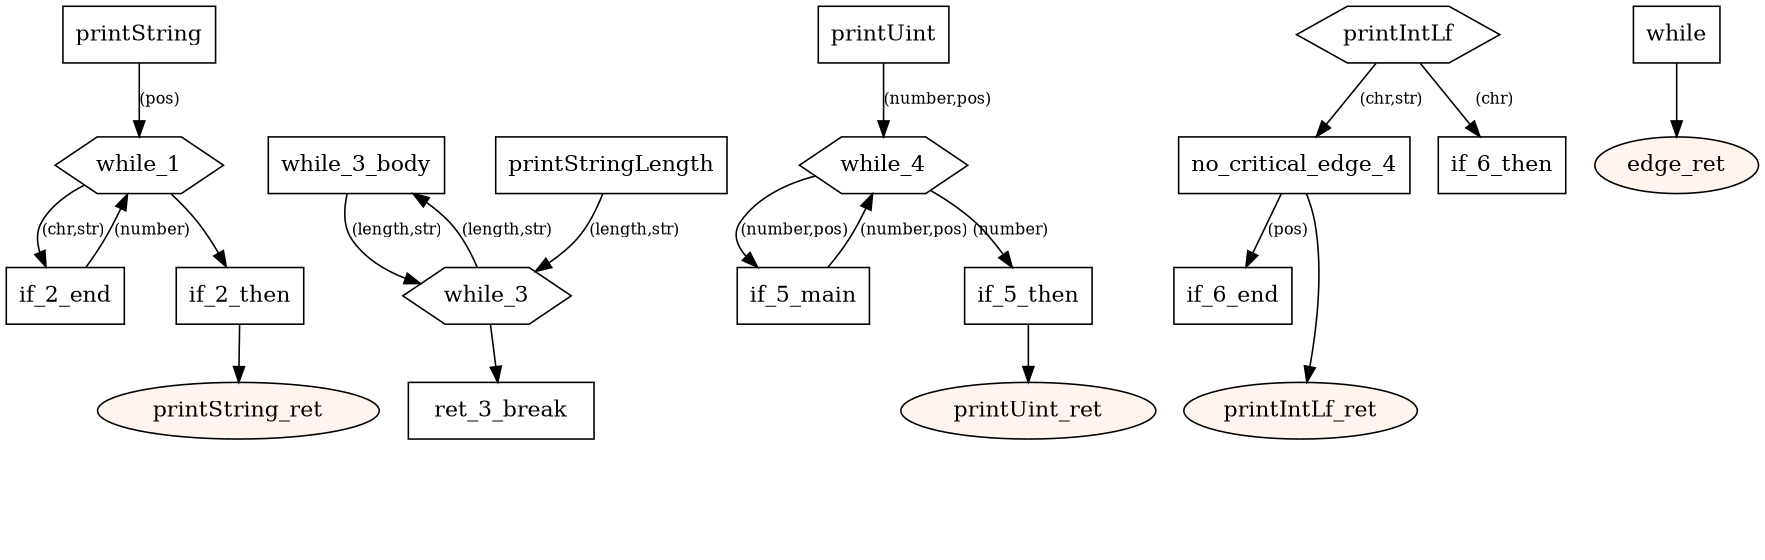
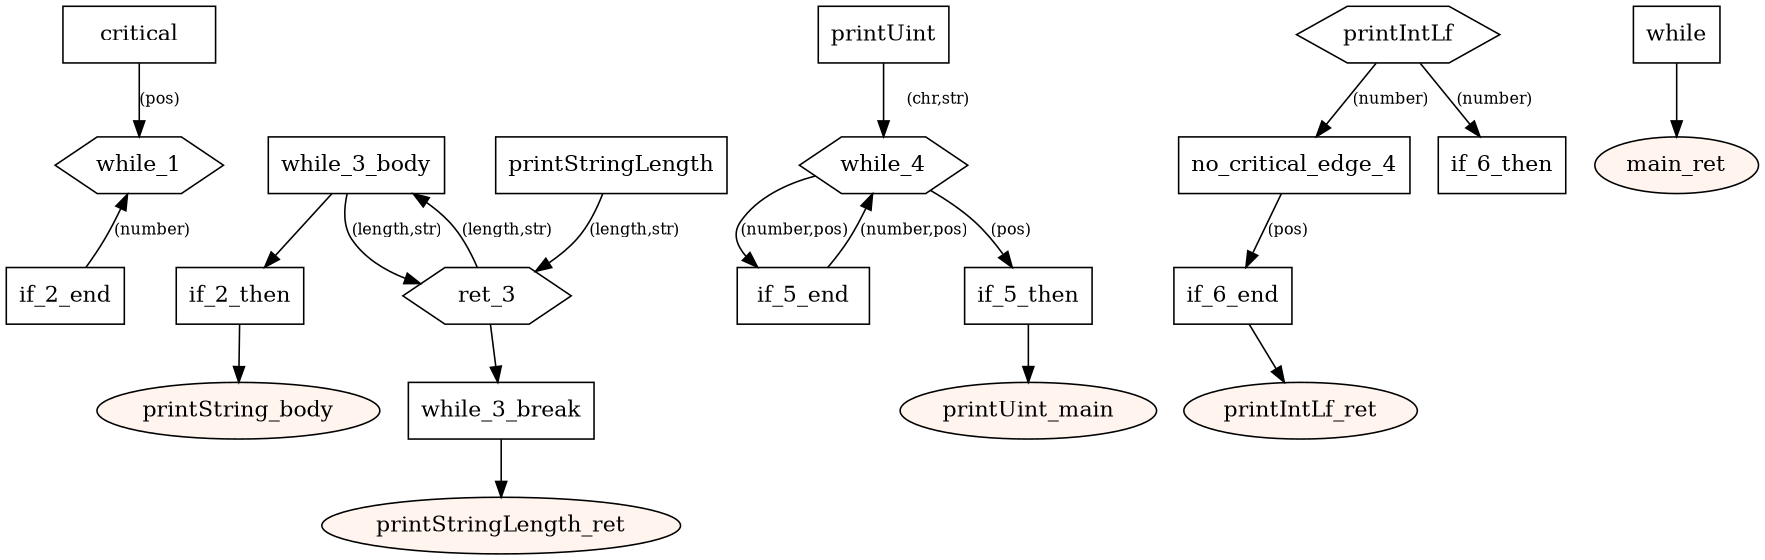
node "printString": label "printString" -> "critical"
edge "printUint" -> "while_4": label "(number,pos)" -> "(chr,str)"
edge "printIntLf" -> "no_critical_edge_4": label "(chr,str)" -> "(number)"
edge "printIntLf" -> "if_6_then": label "(chr)" -> "(number)"
node "edge_ret": label "edge_ret" -> "main_ret"
edge "while_1" -> "if_2_end": removed, label "(chr,str)"
edge "while_1" -> "if_2_then": now "while_3_body" -> "if_2_then"
edge "while_4" -> "if_5_then": label "(number)" -> "(pos)"
edge "no_critical_edge_4" -> "printIntLf_ret": now "if_6_end" -> "printIntLf_ret"
node "while_3": label "while_3" -> "ret_3"
node "if_5_main": label "if_5_main" -> "if_5_end"
node "printString_ret": label "printString_ret" -> "printString_body"
node "ret_3_break": label "ret_3_break" -> "while_3_break"
node "printUint_ret": label "printUint_ret" -> "printUint_main"
node "printStringLength_ret": added
